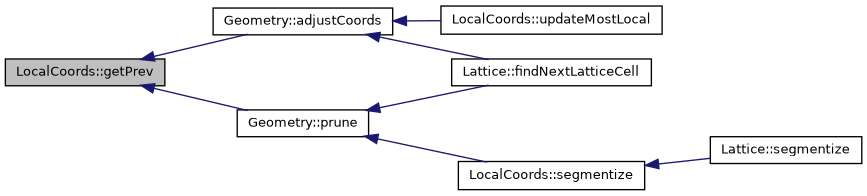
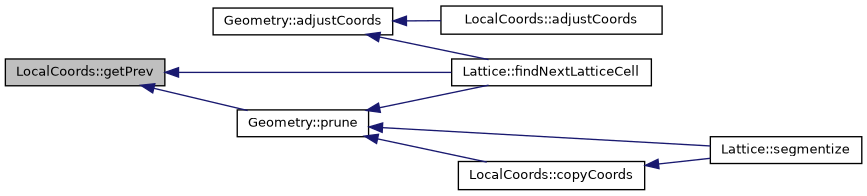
node "LocalCoords::updateMostLocal": label "LocalCoords::updateMostLocal" -> "LocalCoords::adjustCoords"
edge "Geometry::adjustCoords" -> "LocalCoords::getPrev": now "Lattice::findNextLatticeCell" -> "LocalCoords::getPrev"
edge "Lattice::segmentize" -> "Geometry::prune": added
node "LocalCoords::segmentize": label "LocalCoords::segmentize" -> "LocalCoords::copyCoords"
